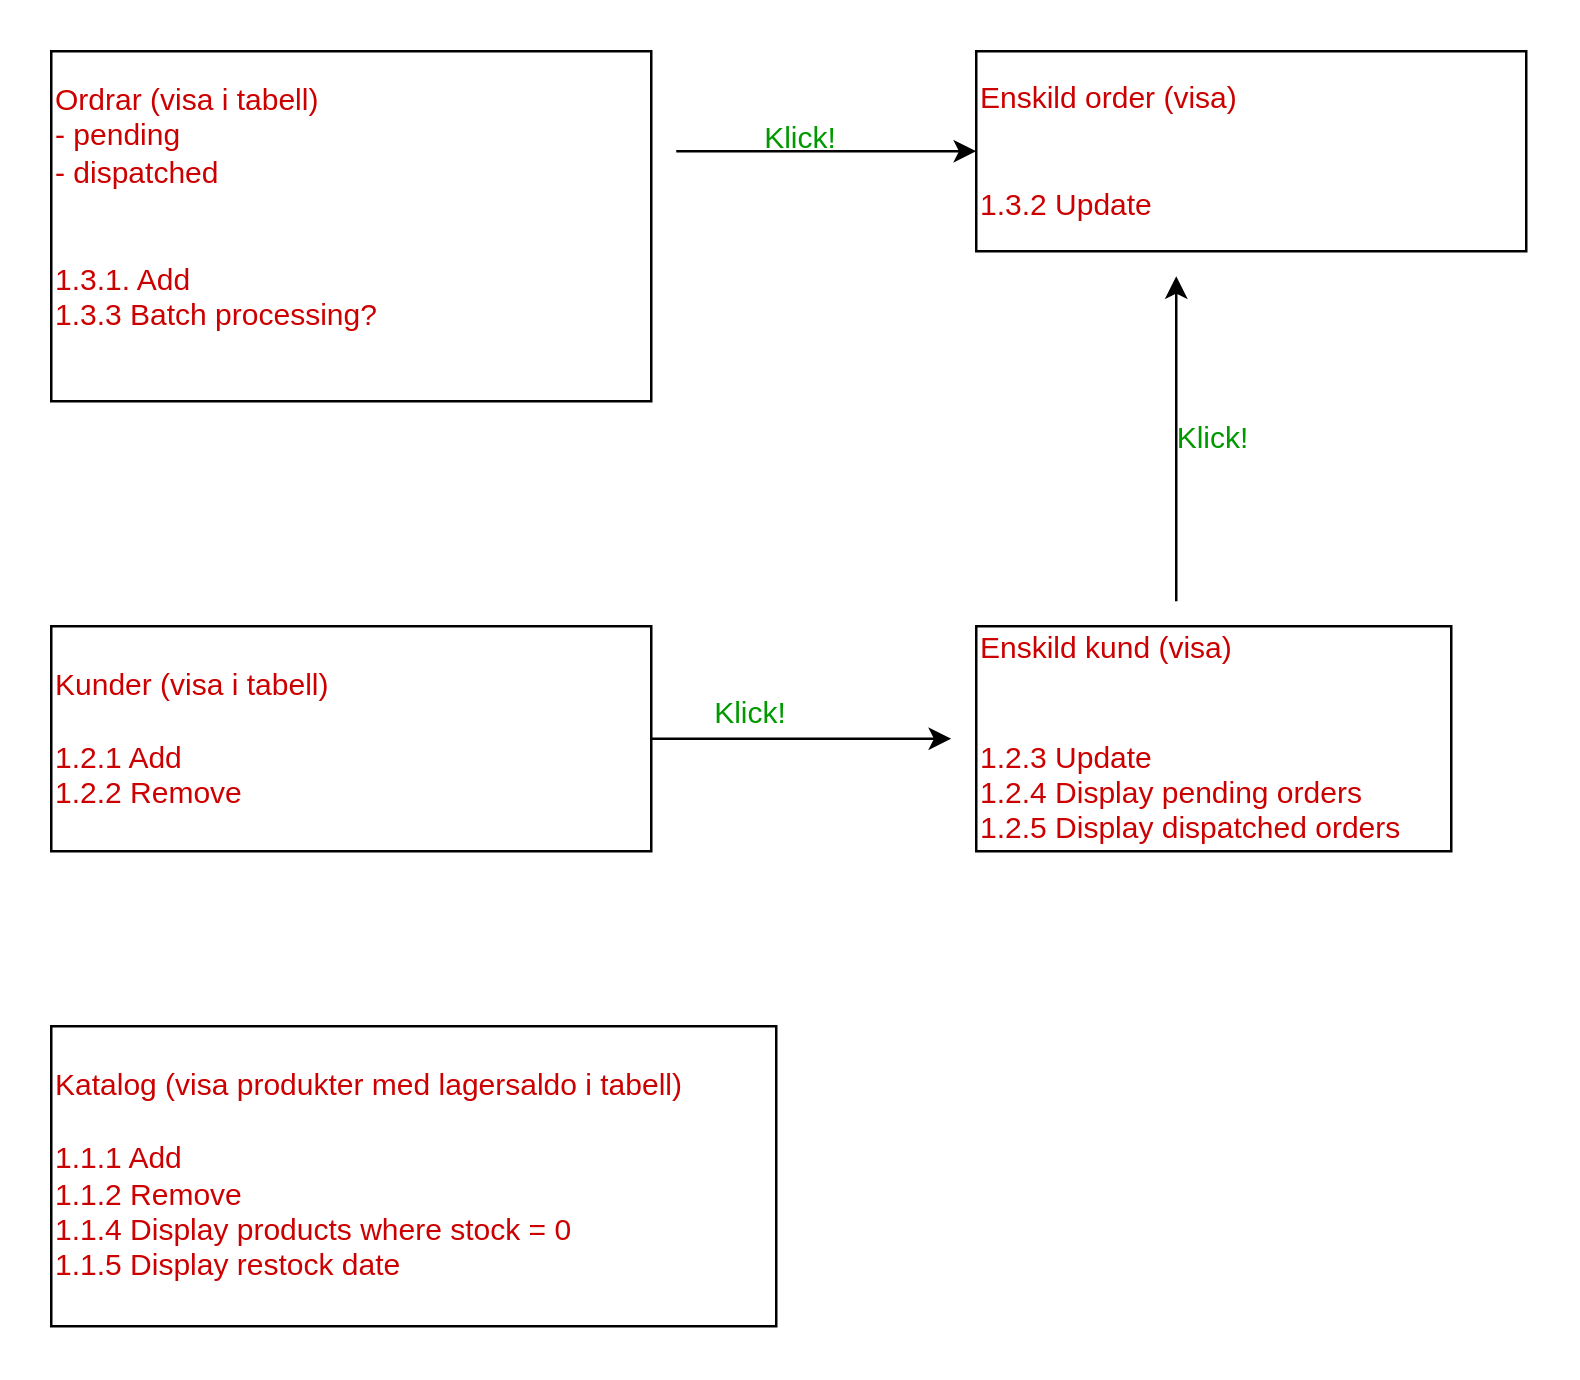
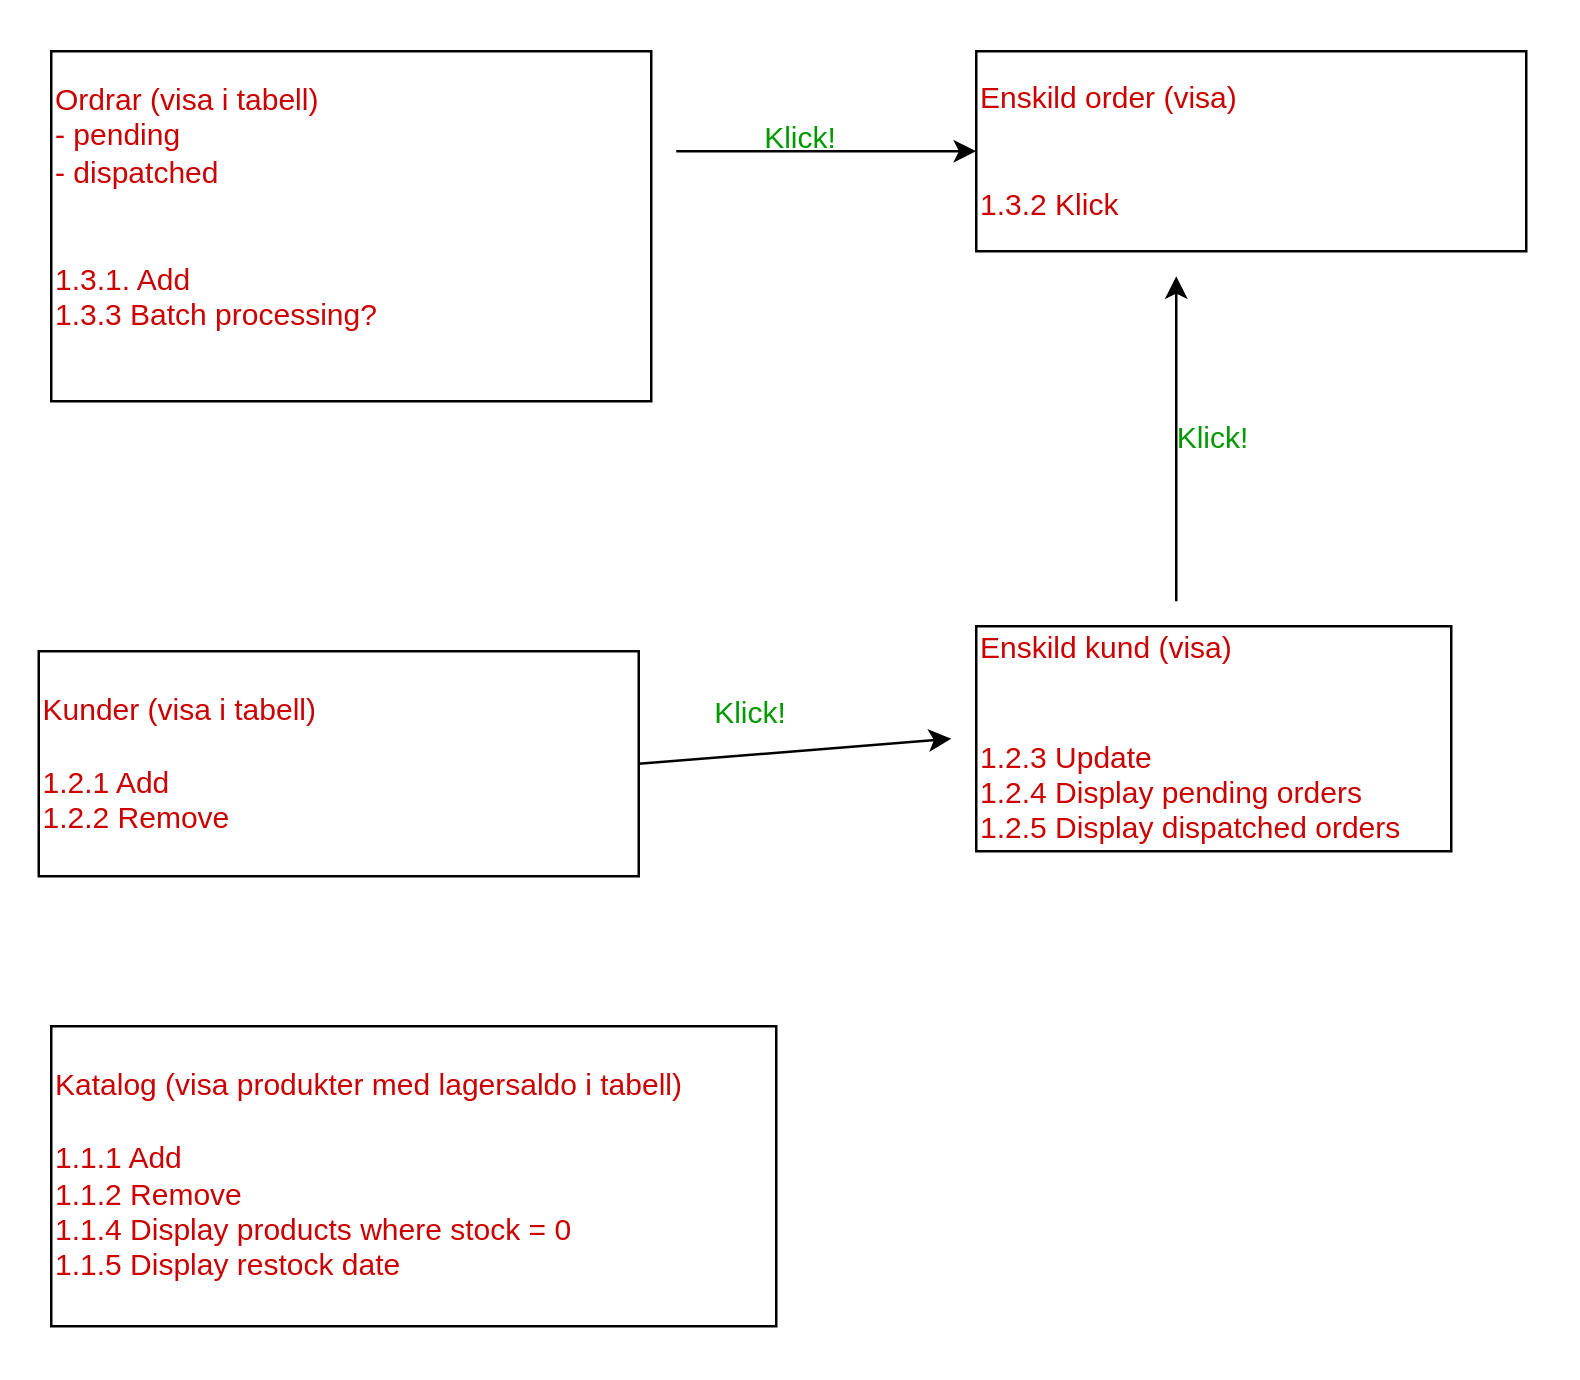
node "Enskild order (visa) 1.3.2 Update": label "Enskild order (visa) 1.3.2 Update" -> "Enskild order (visa) 1.3.2 Klick"
node "Kunder (visa i tabell) 1.2.1 Add 1.2.2 Remove": moved (351, 739) -> (339, 764)
